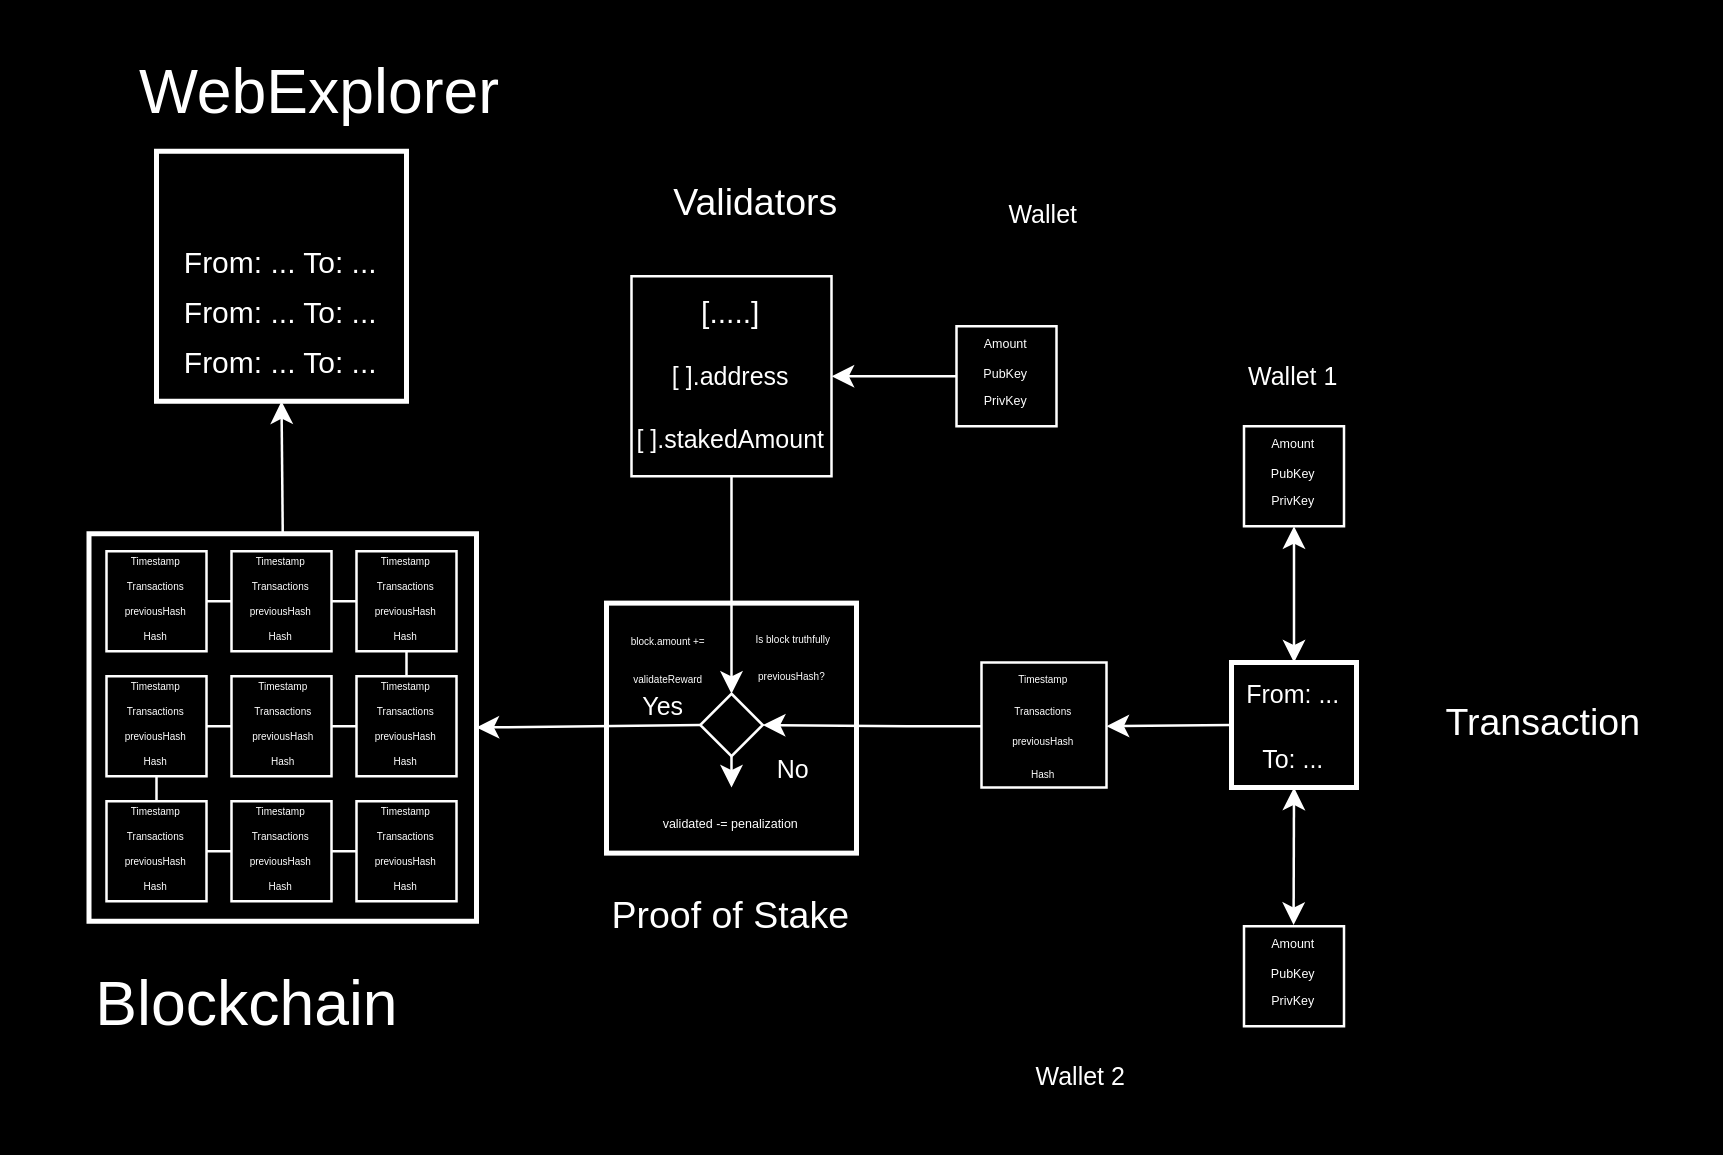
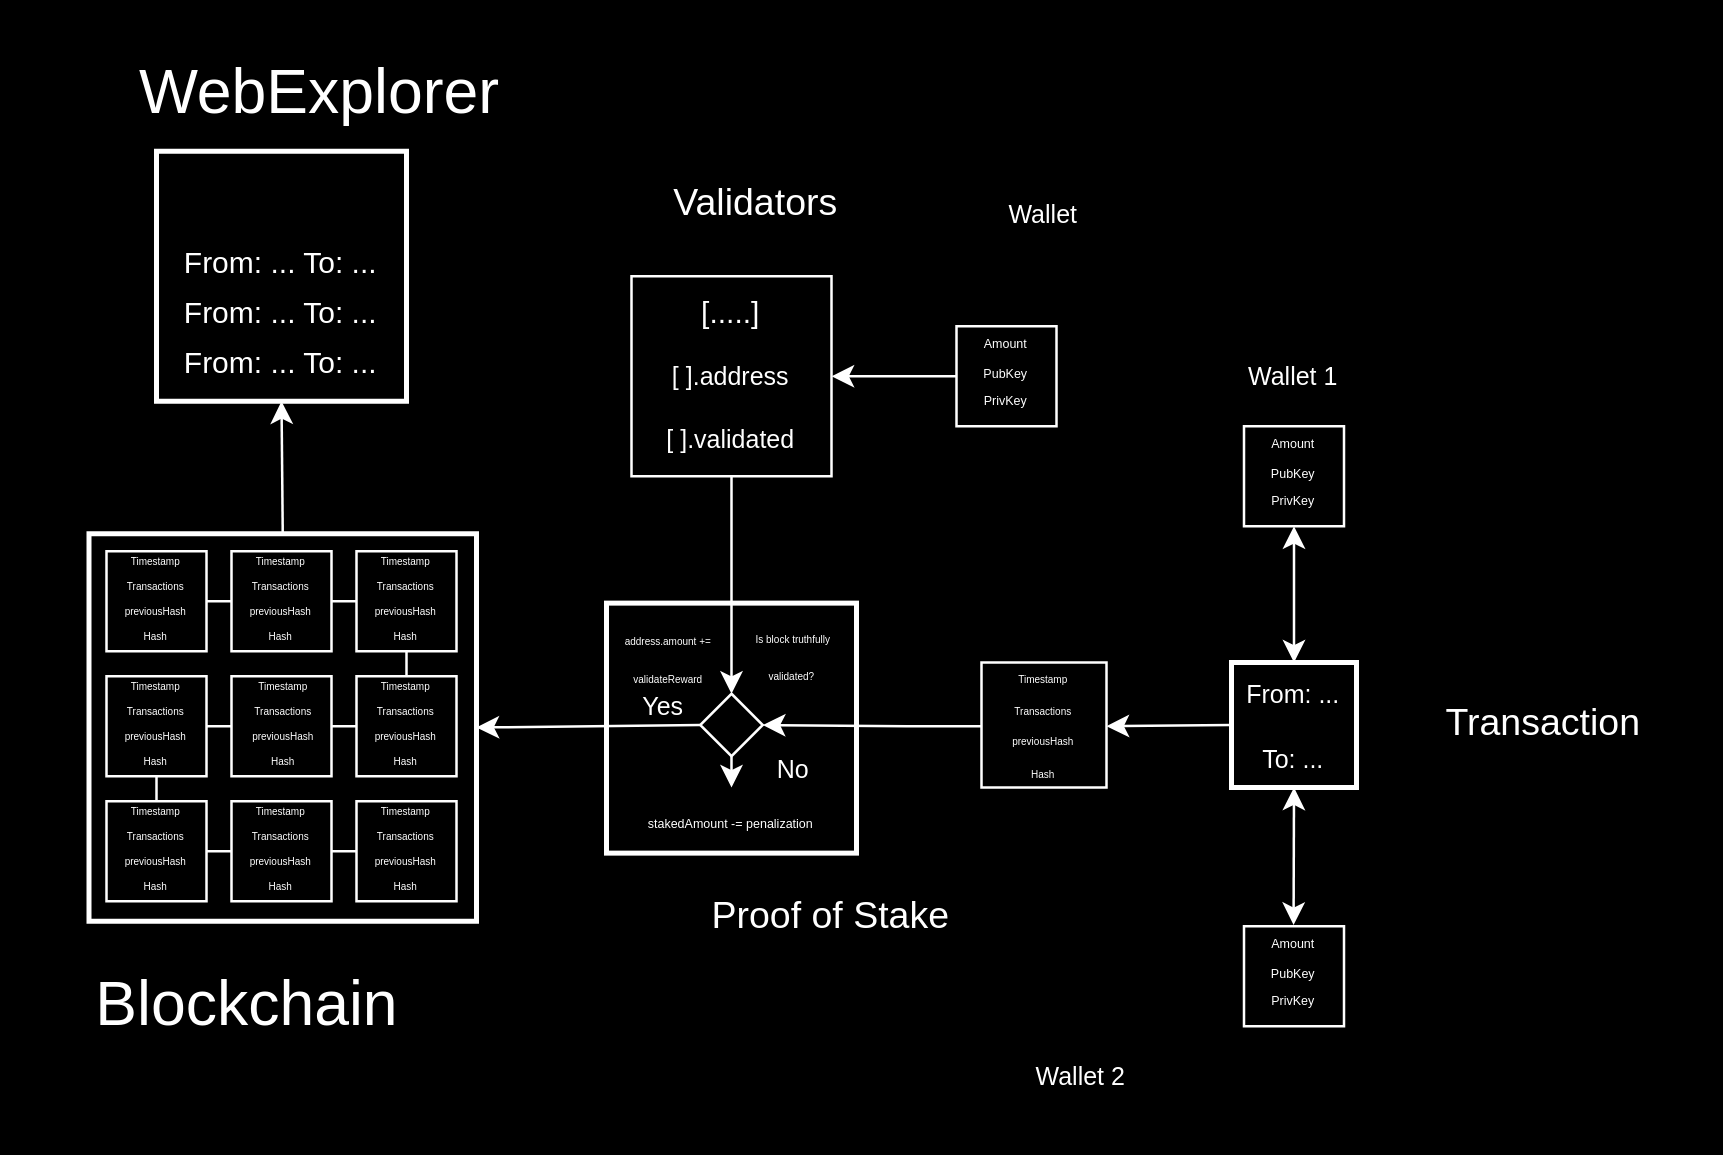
node "[ ].stakedAmount": label "[ ].stakedAmount" -> "[ ].validated"
node "Is block truthfully previousHash?": label "Is block truthfully previousHash?" -> "Is block truthfully validated?"
node "block.amount += validateReward": label "block.amount += validateReward" -> "address.amount += validateReward"
node "validated -= penalization": label "validated -= penalization" -> "stakedAmount -= penalization"
node "Proof of Stake": moved (731, 914) -> (831, 914)
